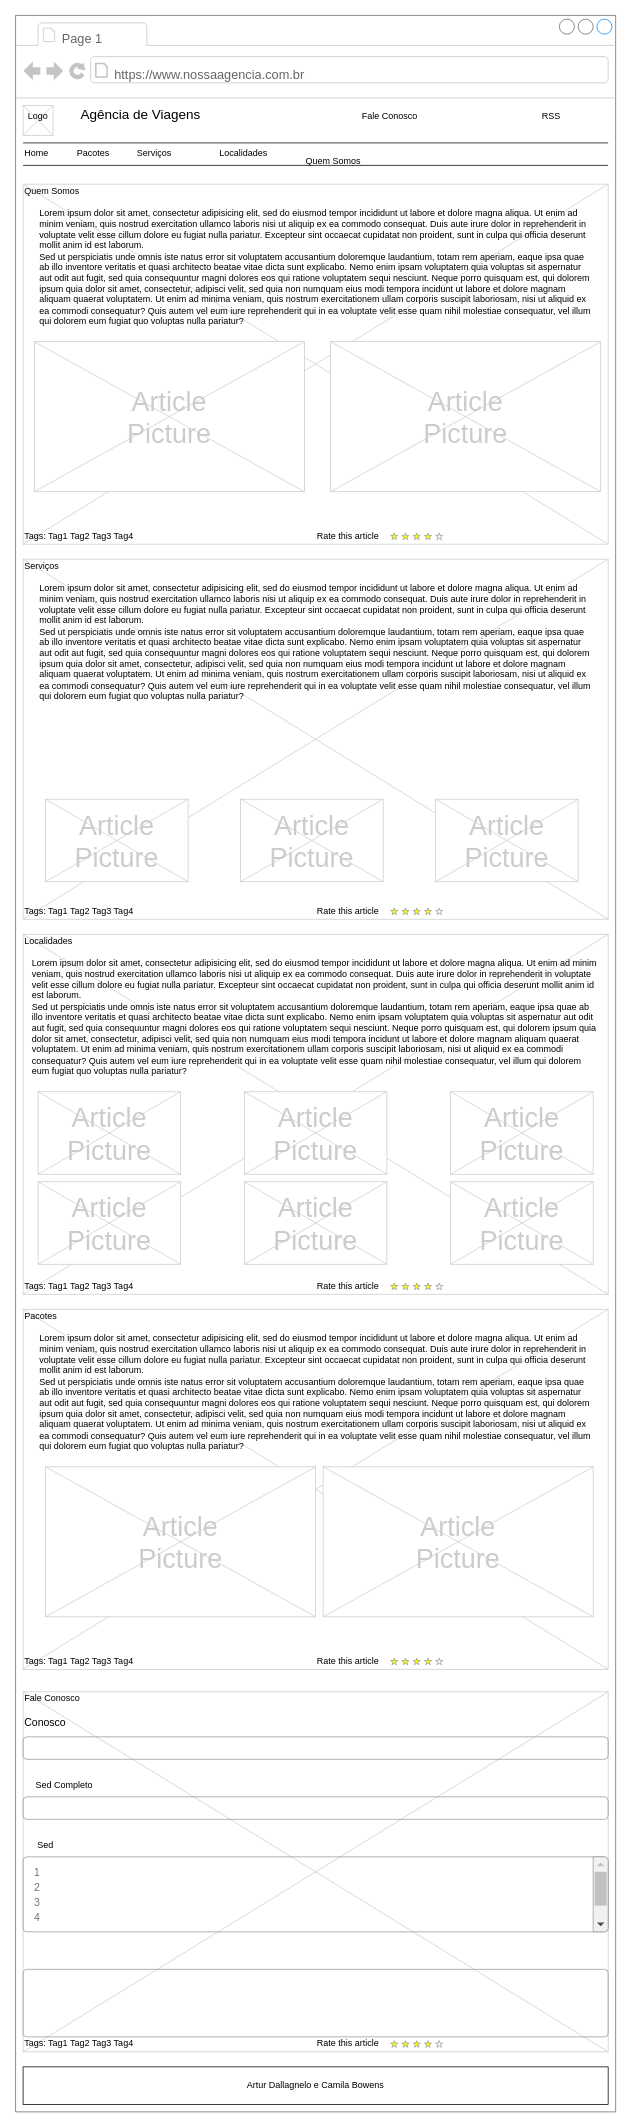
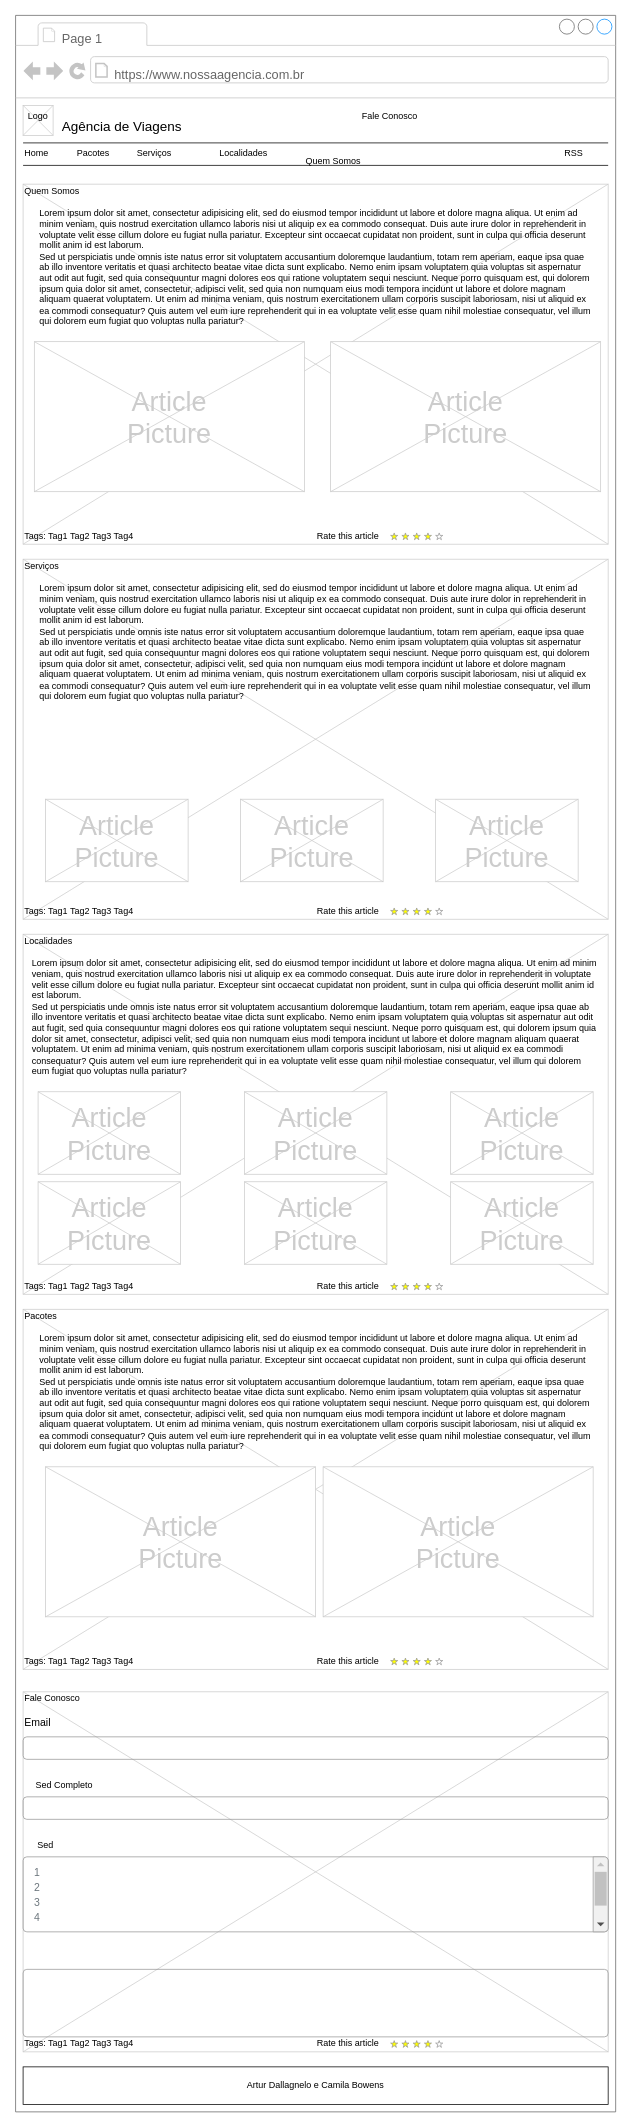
node "Agência de Viagens": moved (165, 113) -> (147, 124)
node "RSS": moved (552, 117) -> (574, 154)
node "Conosco": label "Conosco" -> "Email"
